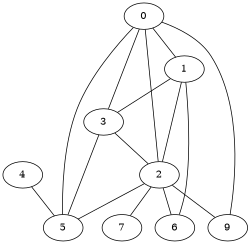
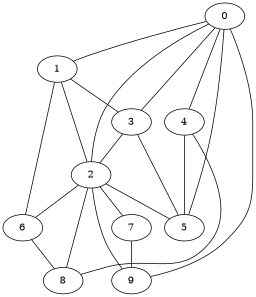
edge "0" -- "4": added
edge "7" -- "9": added
node "8": added
